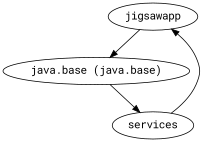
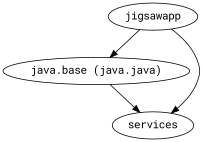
node "java.base (java.base)": label "java.base (java.base)" -> "java.base (java.java)"
edge "services" -> "jigsawapp": reversed
